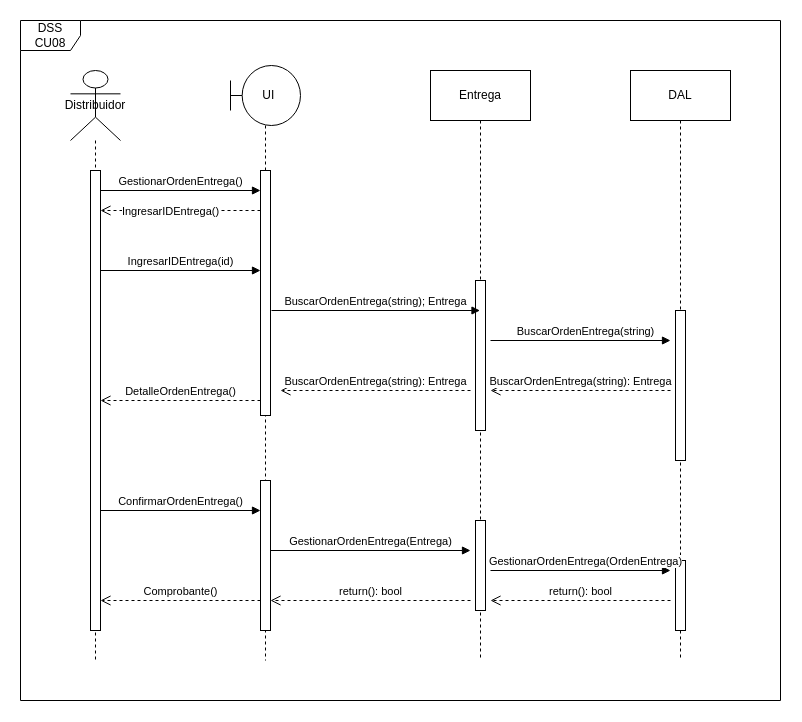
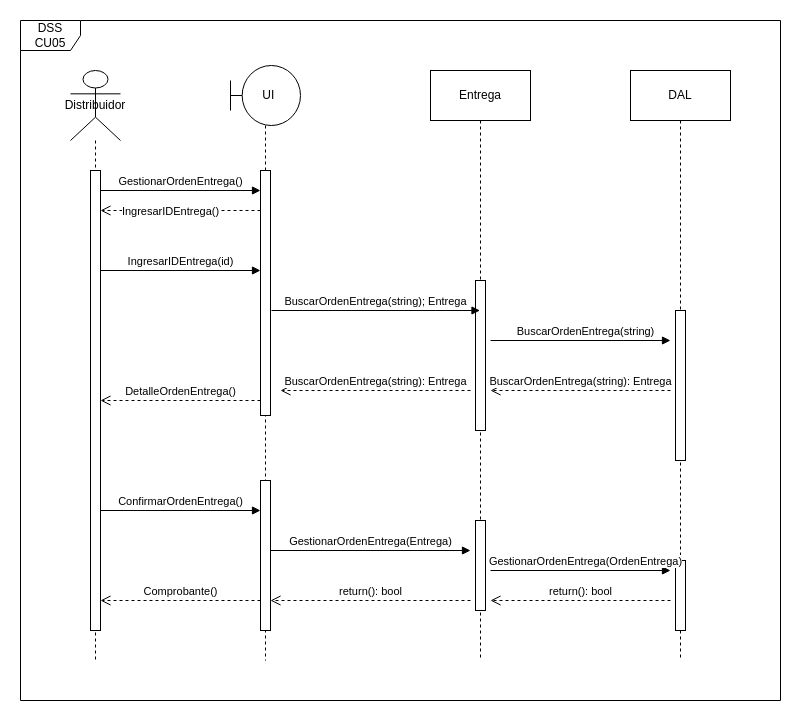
node "DSS CU08": label "DSS CU08" -> "DSS CU05"
